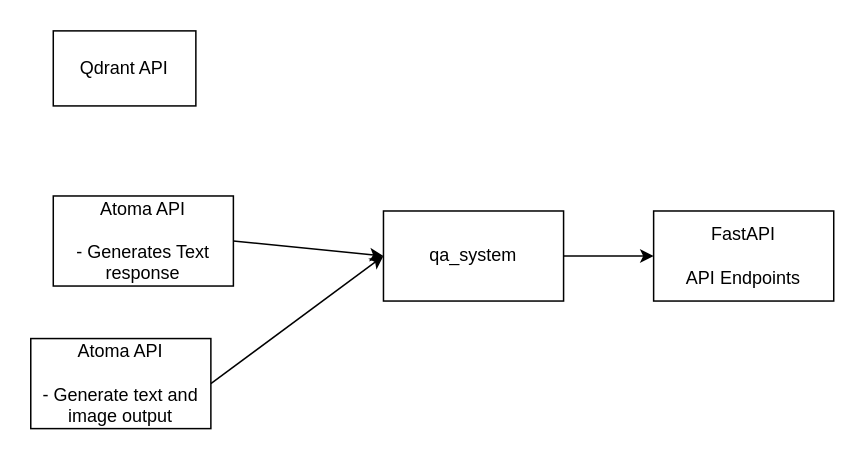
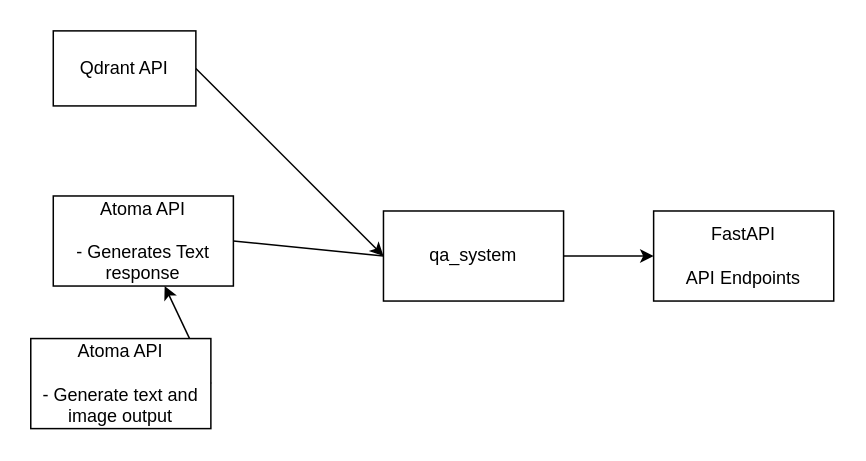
edge "Qdrant API" -> "qa_system": added
edge "Atoma API - Generates Text response" -> "qa_system": arrowhead classic -> none
edge "Atoma API - Generate text and image output" -> "qa_system": now "Atoma API - Generate text and image output" -> "Atoma API - Generates Text response"
